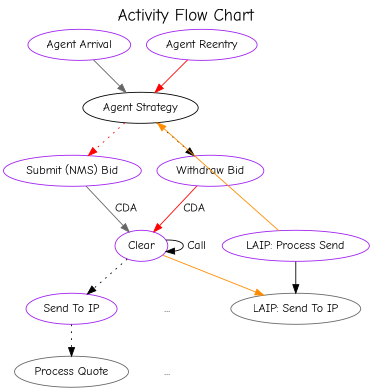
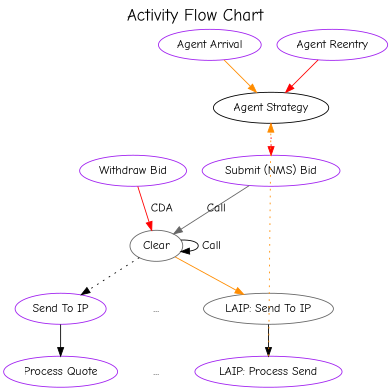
edge "Agent Arrival" -> "Agent Strategy": color gray40 -> darkorange
edge "Agent Strategy" -> "Withdraw Bid": removed
edge "LAIP: Process Send" -> "Agent Strategy": style solid -> dotted
edge "Submit (NMS) Bid" -> "Clear": label " CDA" -> " Call"
node "Clear": color purple -> gray40
edge "LAIP: Process Send" -> "LAIP: Send To IP": reversed
edge "Send To IP" -> "Process Quote": style dotted -> solid
node "Process Quote": color gray40 -> purple
